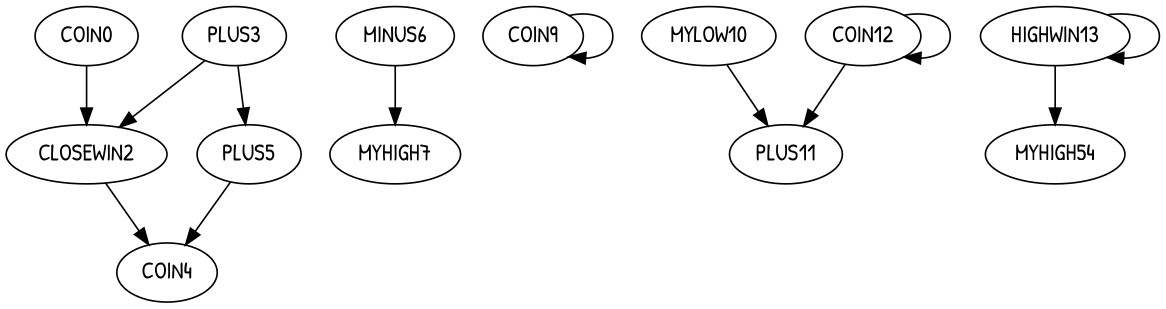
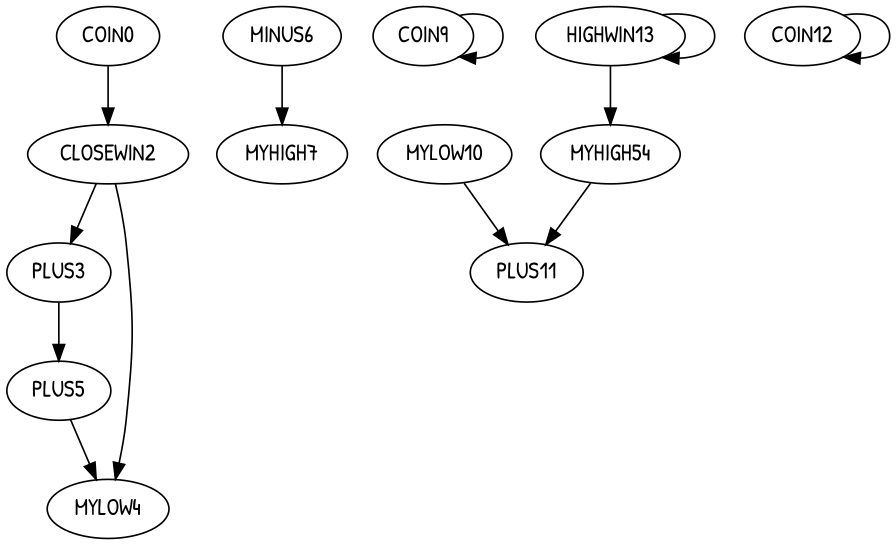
edge "COIN12" -> "PLUS11": now "MYHIGH54" -> "PLUS11"
edge "PLUS3" -> "CLOSEWIN2": reversed
node "COIN4": label "COIN4" -> "MYLOW4"
